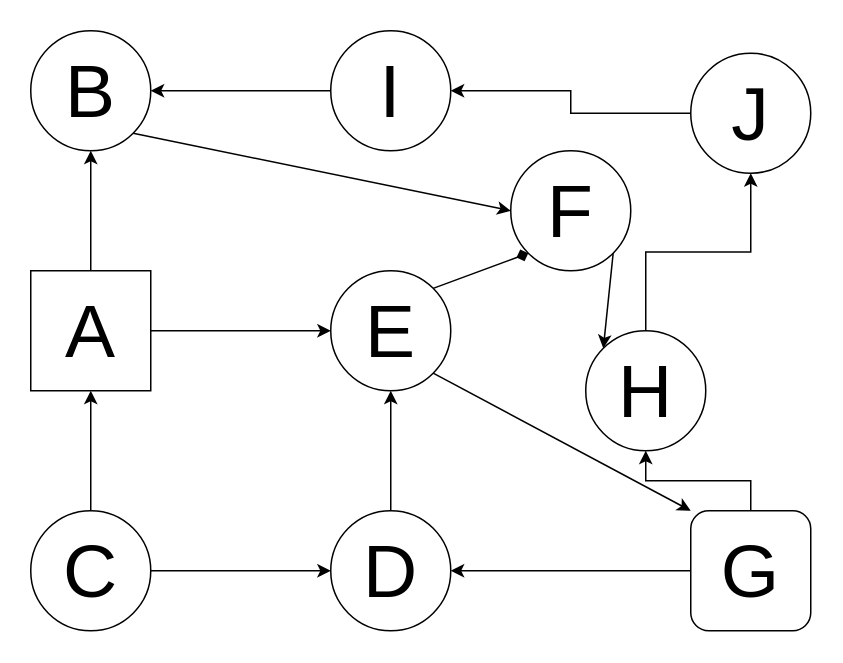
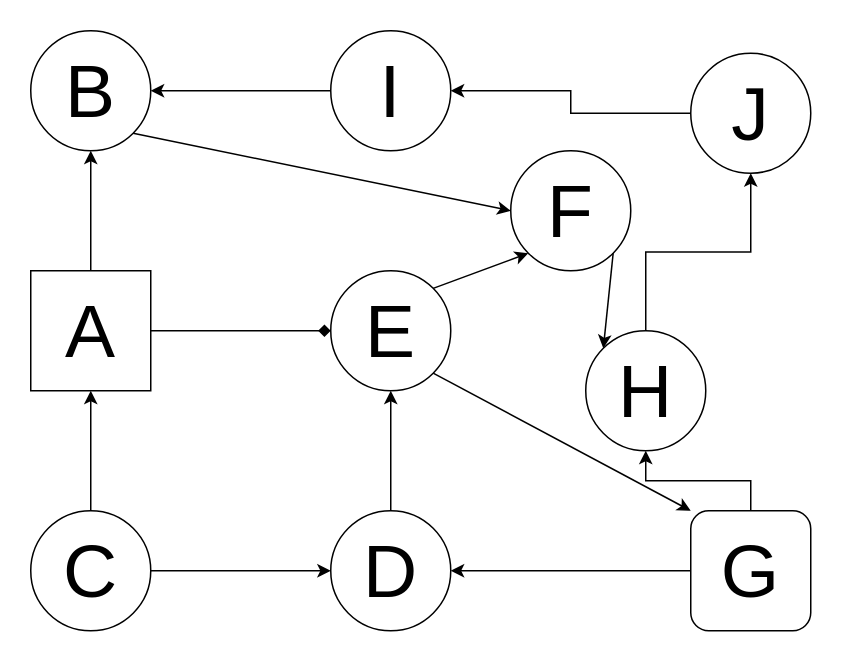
edge "E" -> "F": arrowhead diamond -> classic
edge "A" -> "E": arrowhead classic -> diamond
